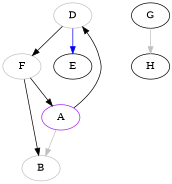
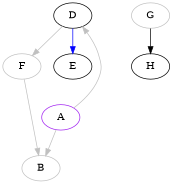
node "D": color gray -> black
node "G": color black -> gray
edge "D" -> "F": color black -> gray
edge "G" -> "H": color gray -> black
edge "A" -> "D": color black -> gray
edge "F" -> "A": removed
edge "F" -> "B": color black -> gray
